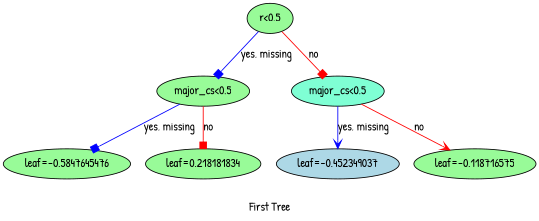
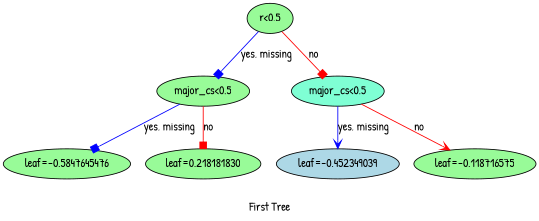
node "leaf=0.218181834": label "leaf=0.218181834" -> "leaf=0.218181830"
node "leaf=-0.452349037": label "leaf=-0.452349037" -> "leaf=-0.452349039"
